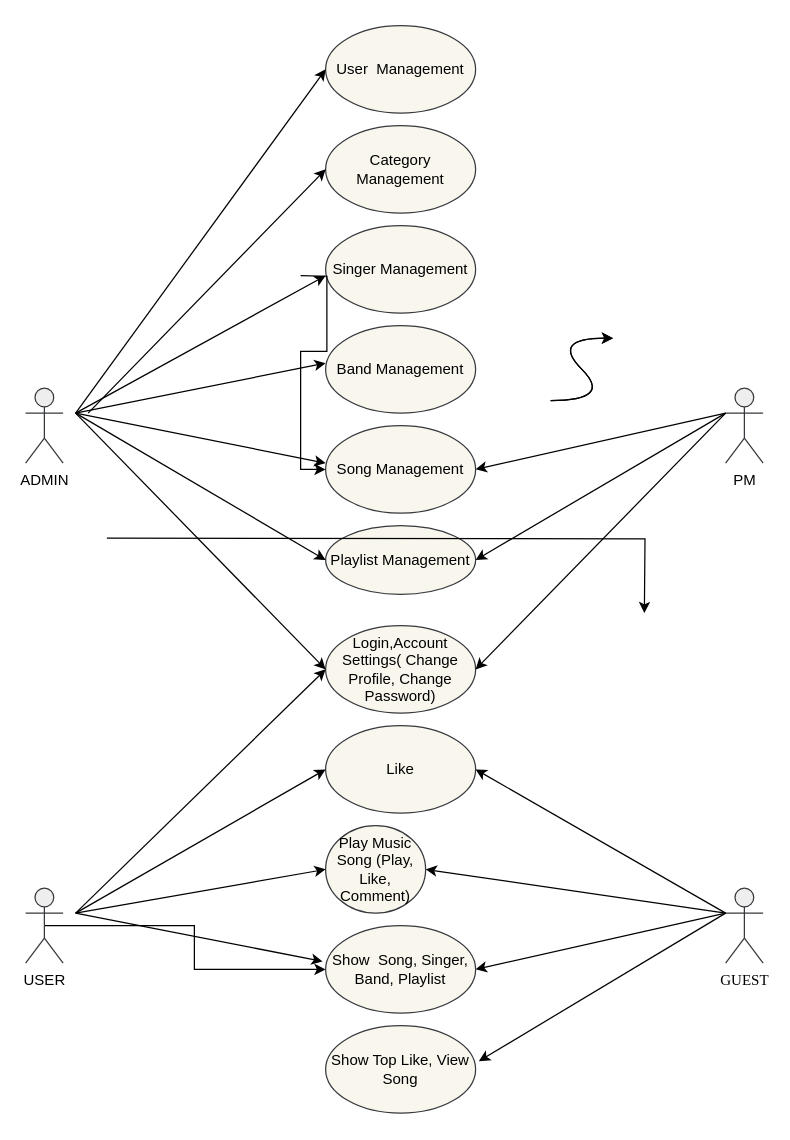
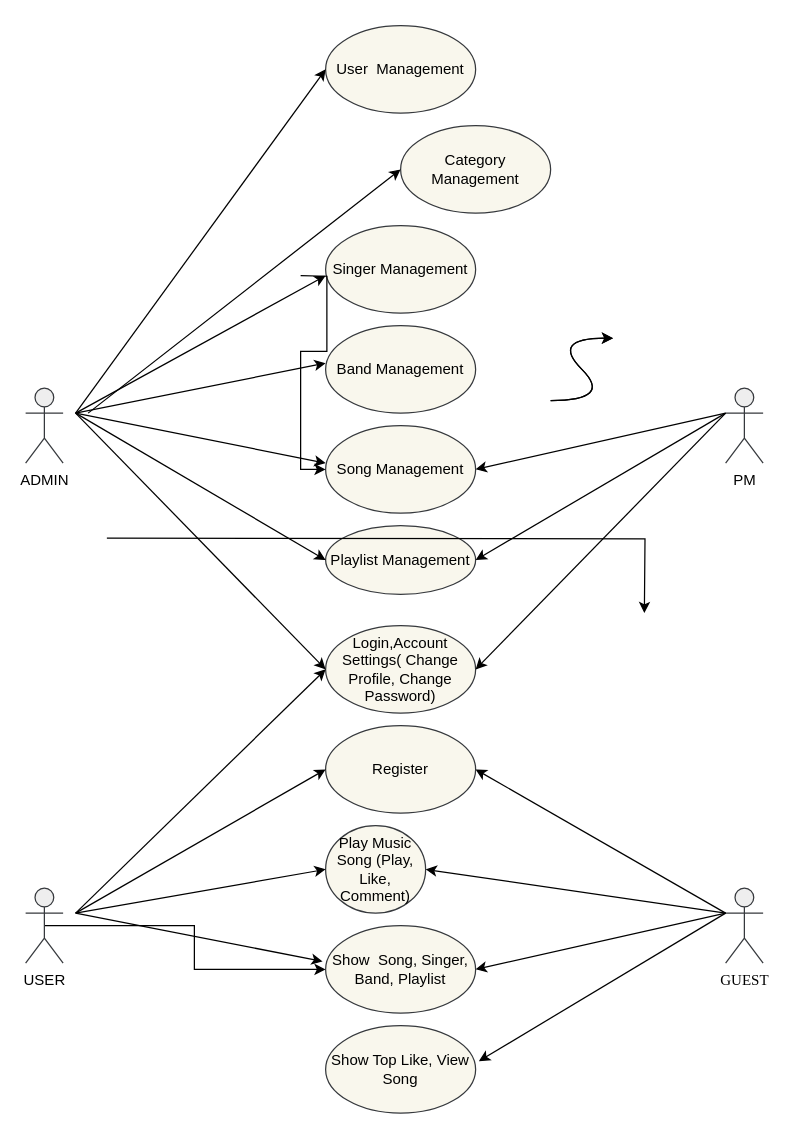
node "Category Management": moved (401, 169) -> (476, 169)
node "Like": label "Like" -> "Register"
